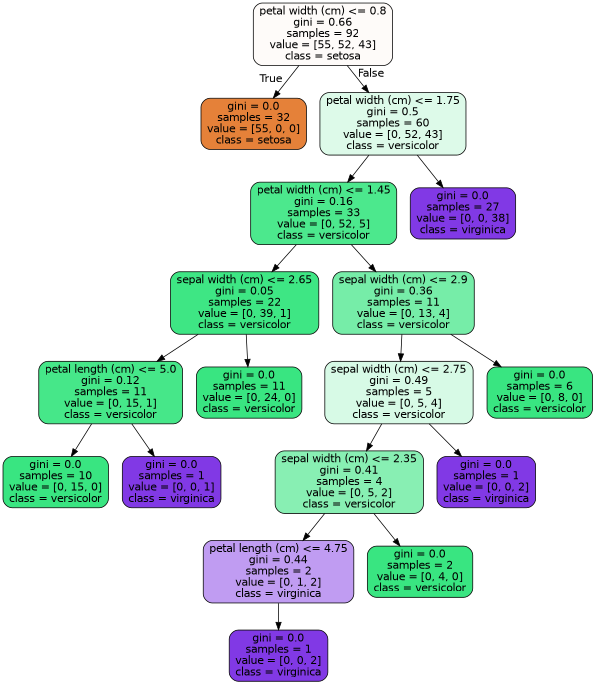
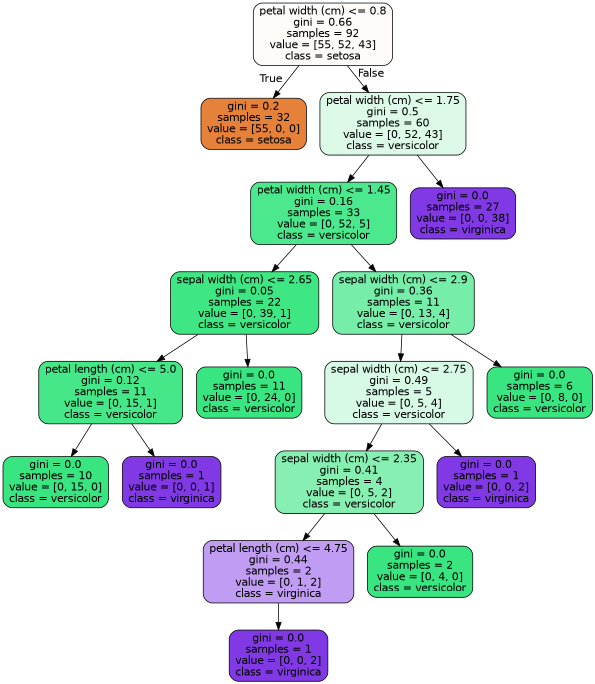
node "gini = 0.0 samples = 32 value = [55, 0, 0] class = setosa": label "gini = 0.0 samples = 32 value = [55, 0, 0] class = setosa" -> "gini = 0.2 samples = 32 value = [55, 0, 0] class = setosa"
